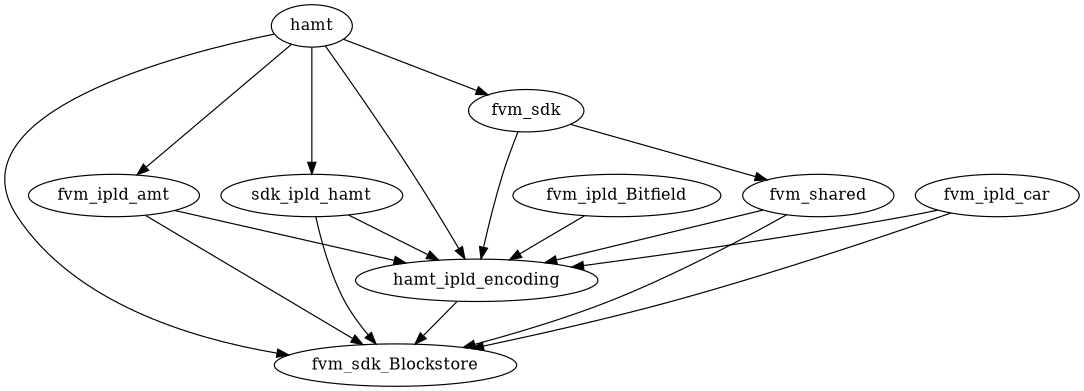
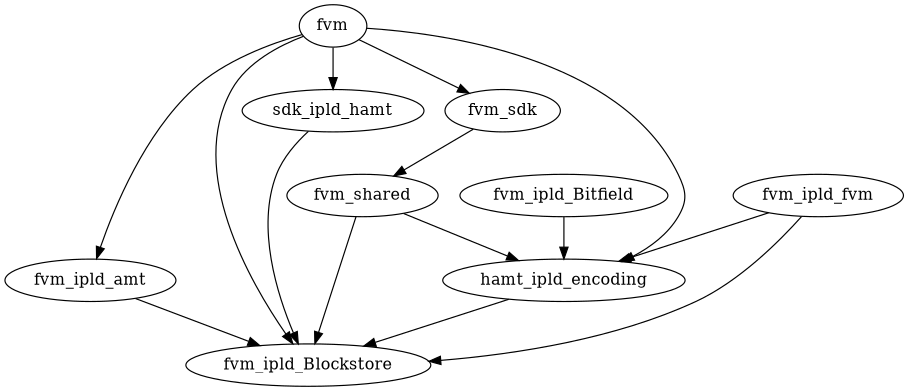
node "hamt": label "hamt" -> "fvm"
edge "fvm_sdk" -> "hamt_ipld_encoding": removed
node "fvm_ipld_car": label "fvm_ipld_car" -> "fvm_ipld_fvm"
edge "fvm_ipld_amt" -> "hamt_ipld_encoding": removed
edge "sdk_ipld_hamt" -> "hamt_ipld_encoding": removed
node "fvm_sdk_Blockstore": label "fvm_sdk_Blockstore" -> "fvm_ipld_Blockstore"
